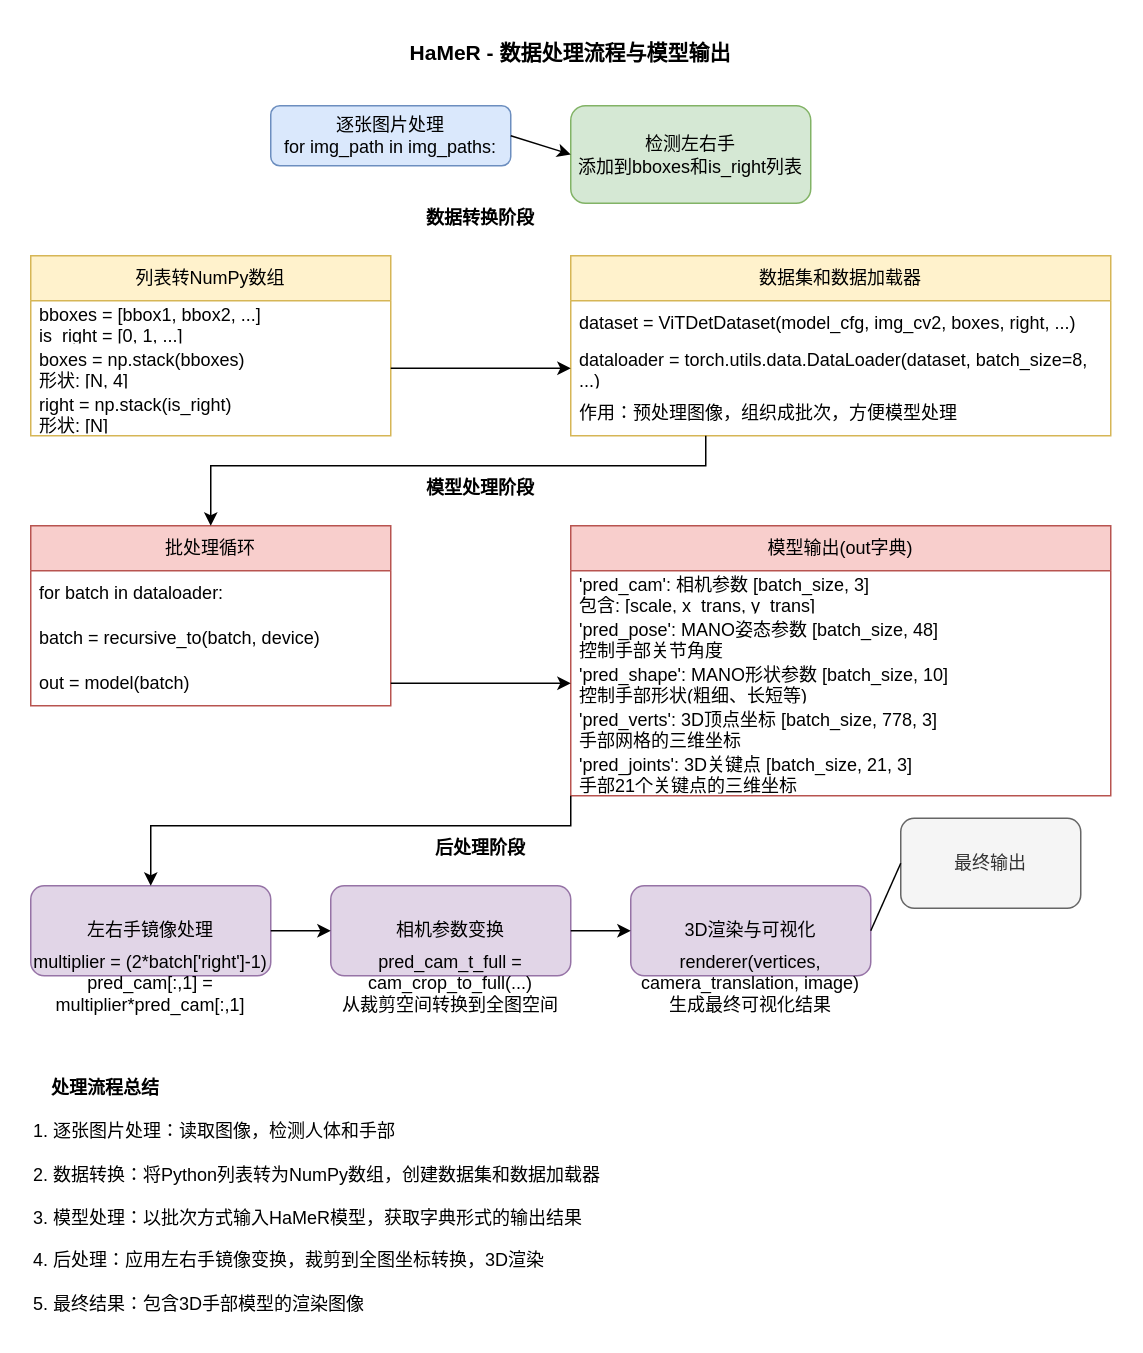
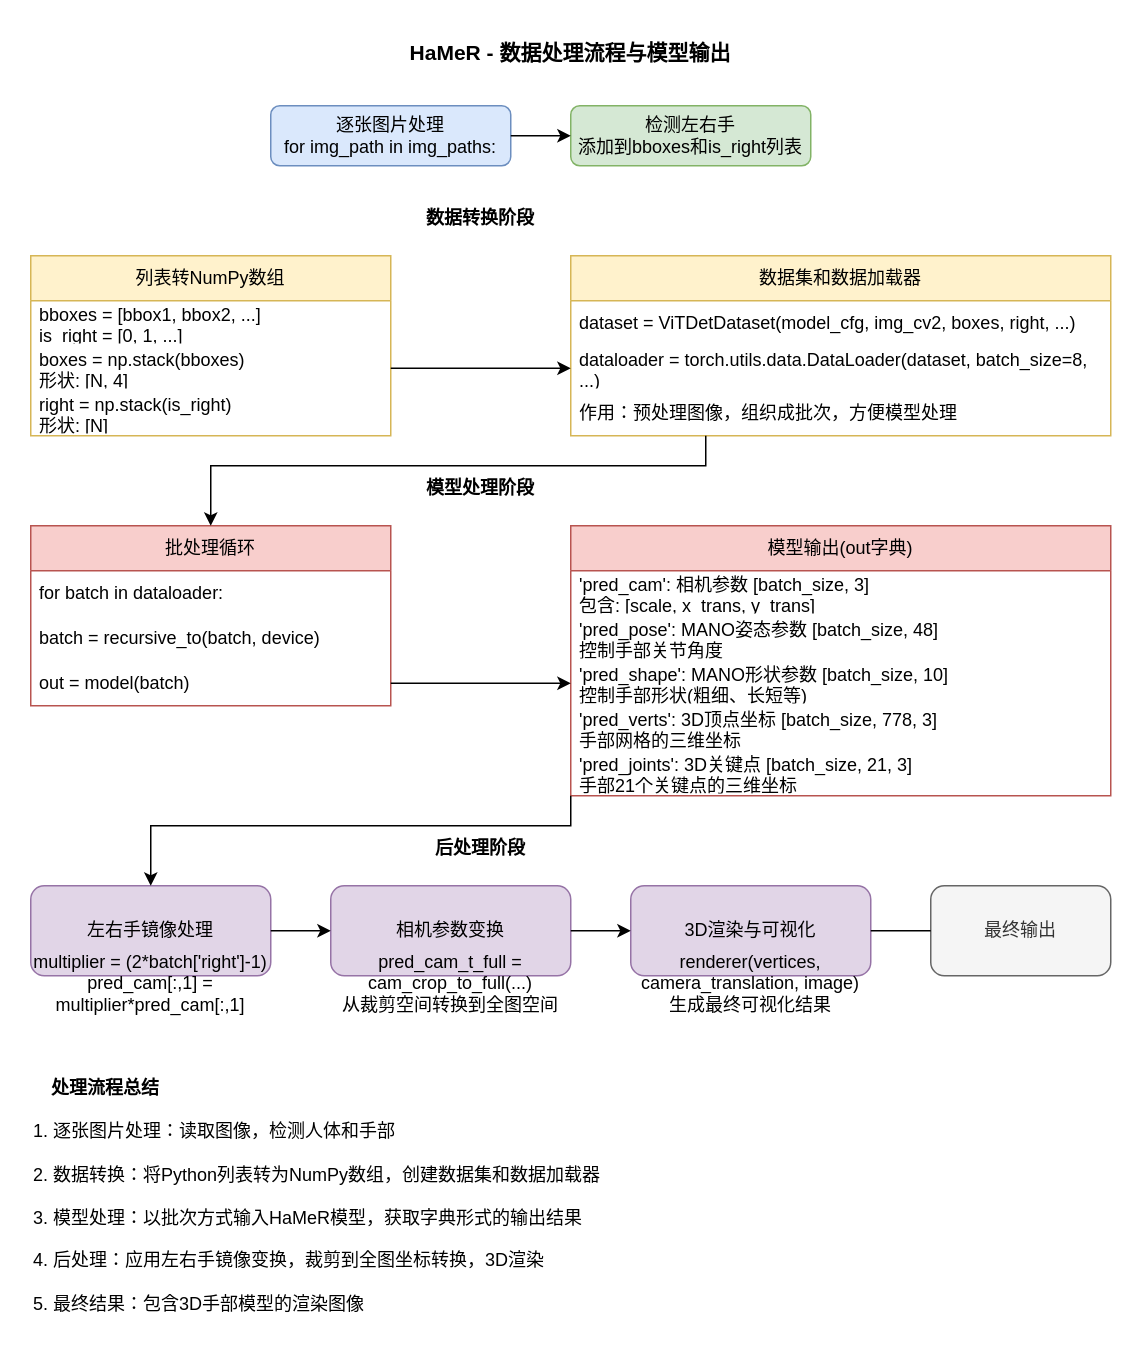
node "检测左右手 添加到bboxes和is_right列表": size 240x98 -> 240x60
node "最终输出": moved (991, 863) -> (1021, 931)
